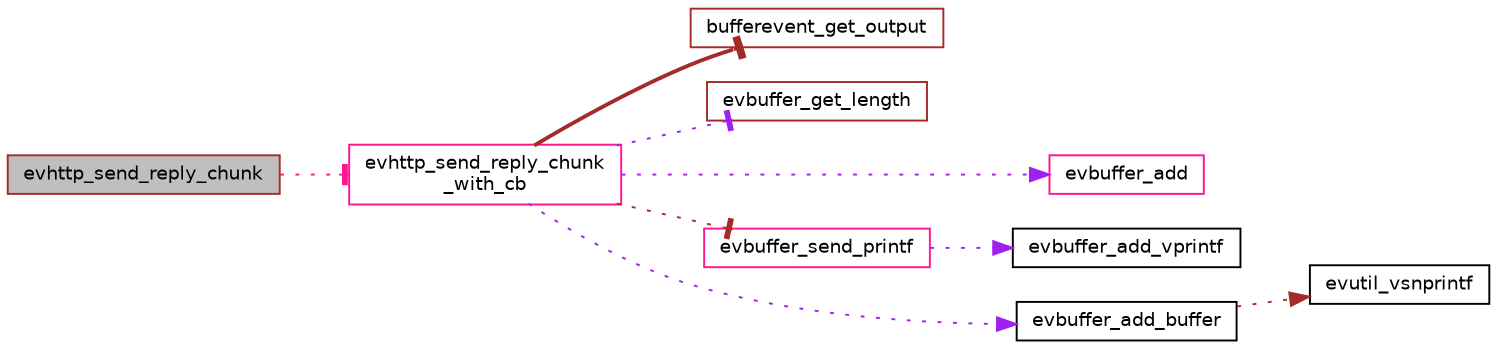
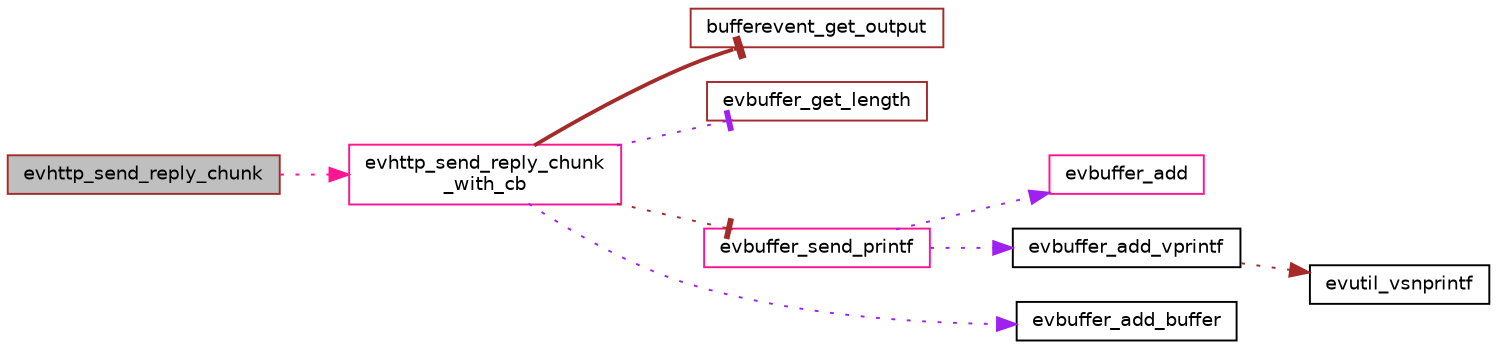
edge "evhttp_send_reply_chunk" -> "evhttp_send_reply_chunk _with_cb": arrowhead tee -> normal
edge "evhttp_send_reply_chunk _with_cb" -> "evbuffer_add": now "evbuffer_send_printf" -> "evbuffer_add"
edge "evbuffer_add_buffer" -> "evutil_vsnprintf": now "evbuffer_add_vprintf" -> "evutil_vsnprintf"
